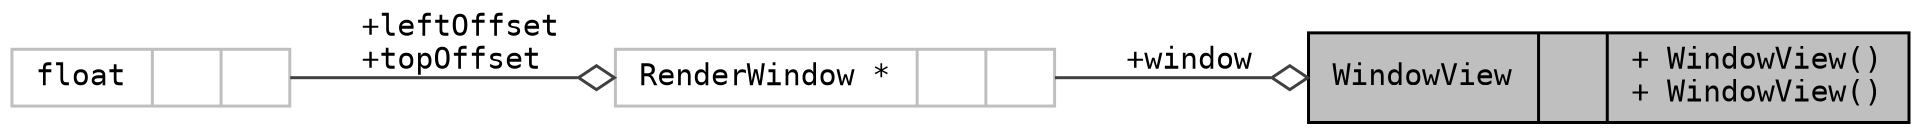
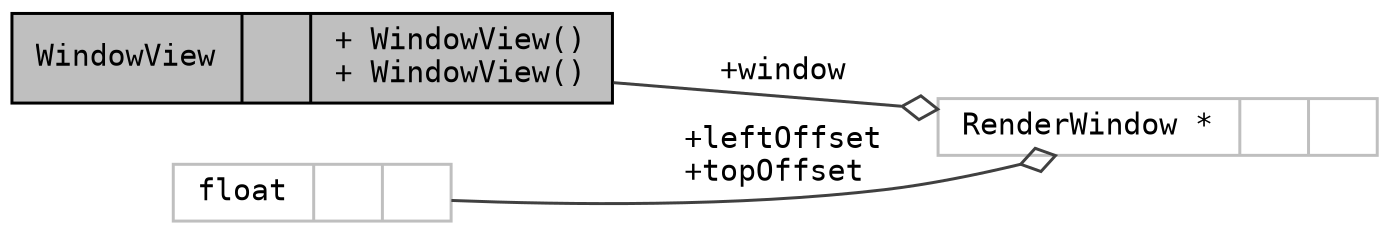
edge "RenderWindow *" -> "WindowView": reversed
